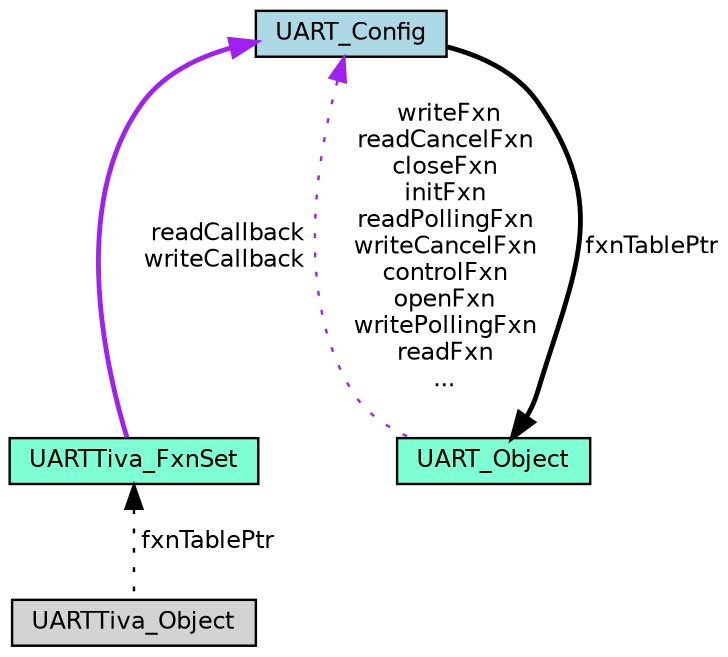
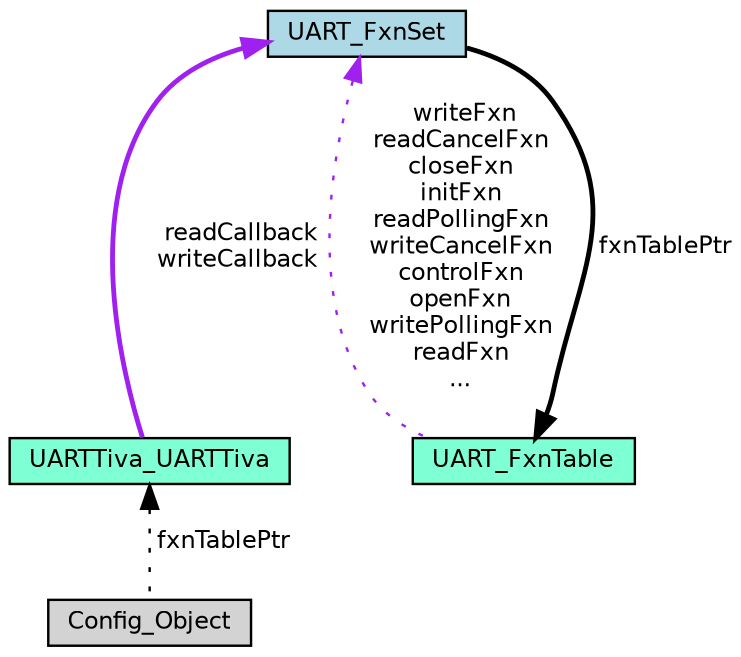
node "UART_Config": label "UART_Config" -> "UART_FxnSet"
node "UARTTiva_FxnSet": label "UARTTiva_FxnSet" -> "UARTTiva_UARTTiva"
node "UART_Object": label "UART_Object" -> "UART_FxnTable"
node "UARTTiva_Object": label "UARTTiva_Object" -> "Config_Object"
